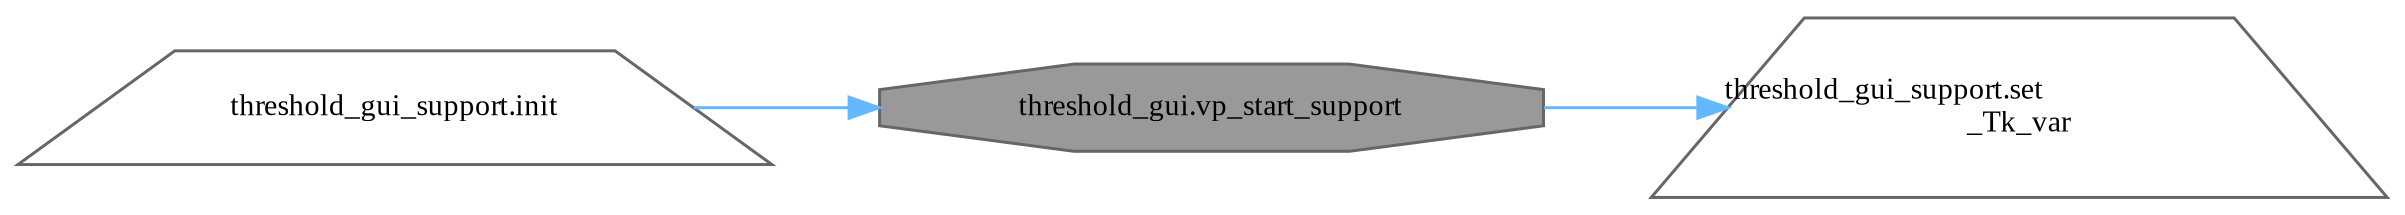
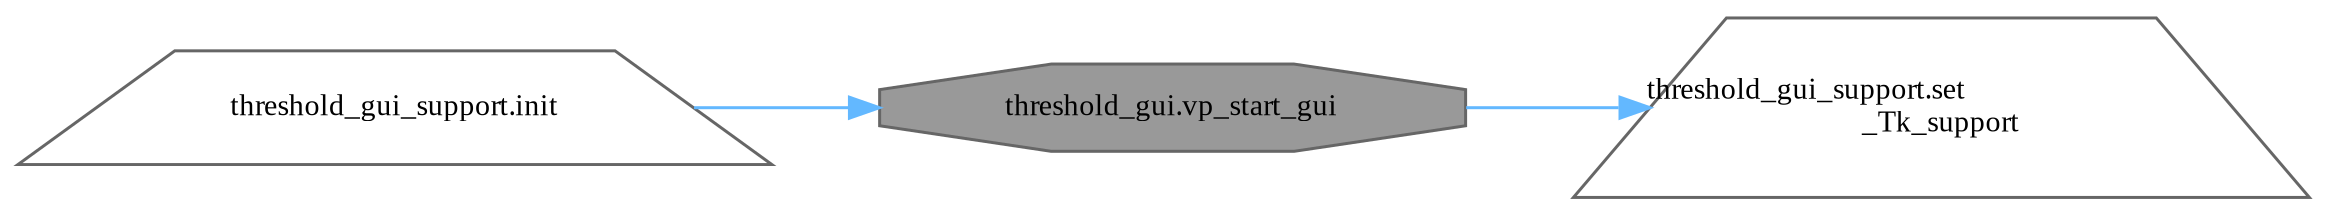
node "threshold_gui.vp_start_support": label "threshold_gui.vp_start_support" -> "threshold_gui.vp_start_gui"
node "threshold_gui_support.set _Tk_var": label "threshold_gui_support.set _Tk_var" -> "threshold_gui_support.set _Tk_support"
